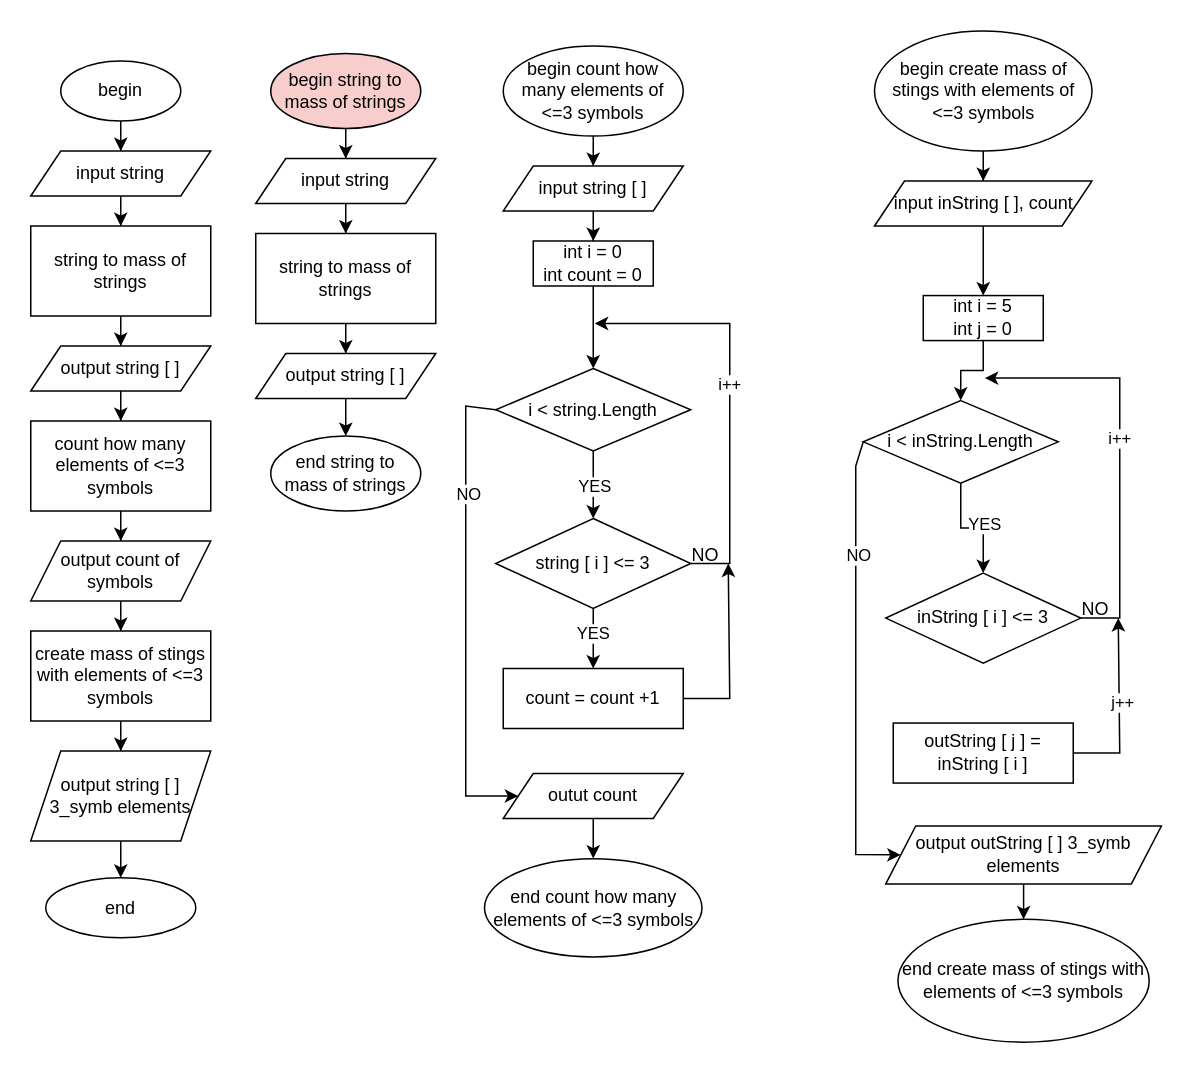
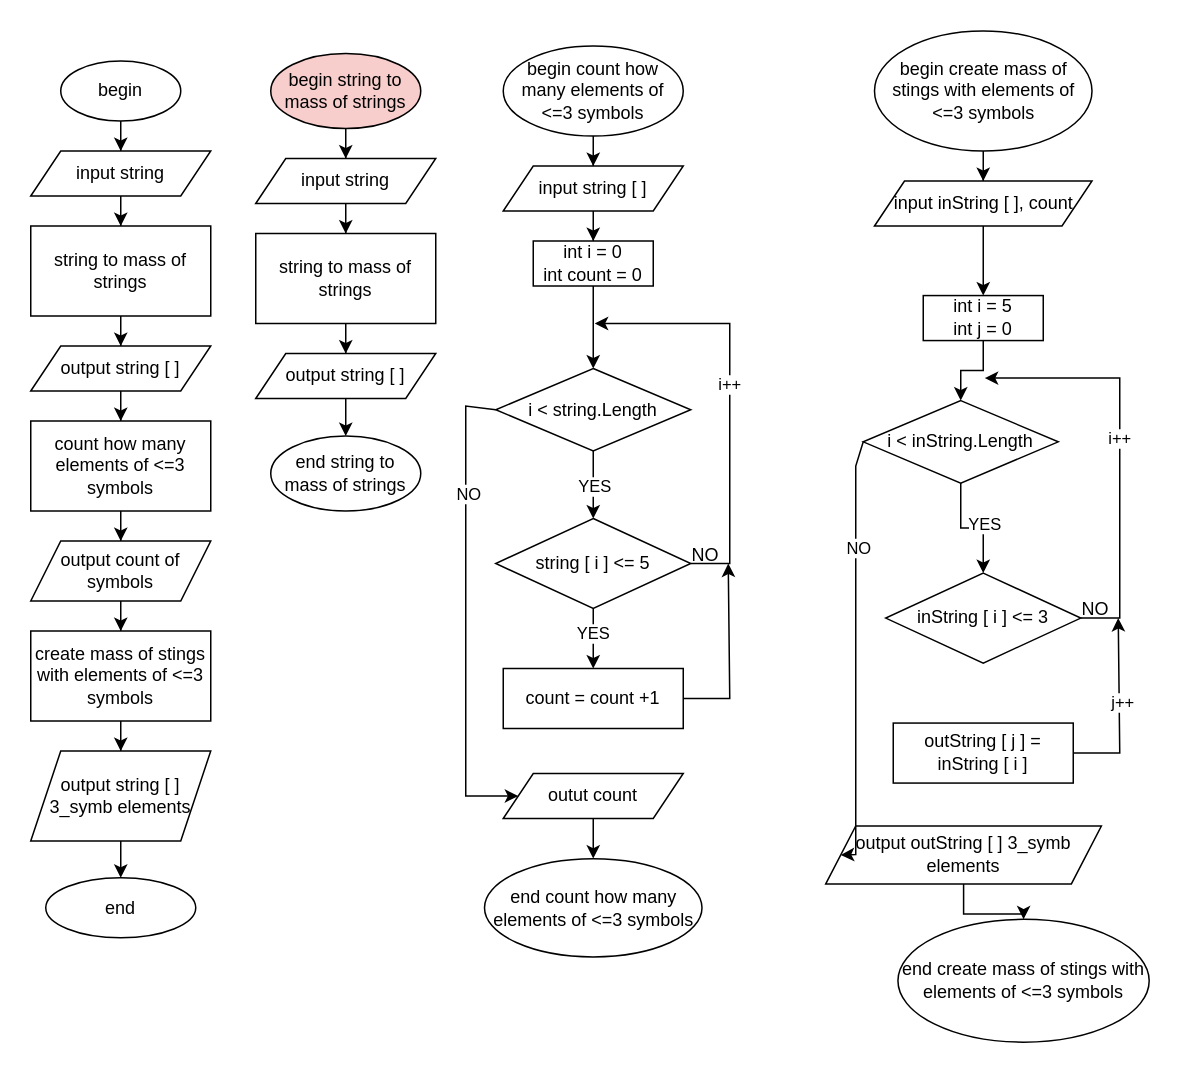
node "string [ i ] <= 3": label "string [ i ] <= 3" -> "string [ i ] <= 5"
node "output outString [ ] 3_symb elements": moved (1024, 855) -> (964, 855)
